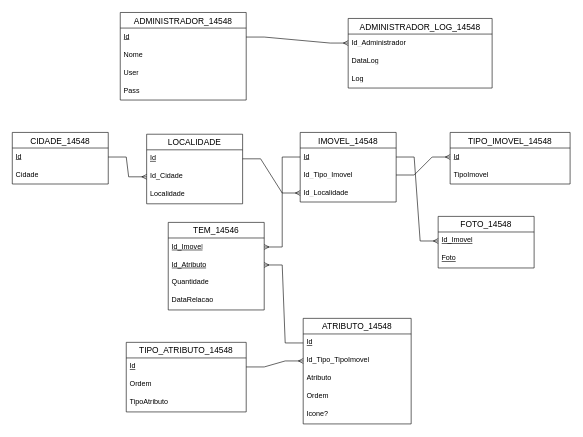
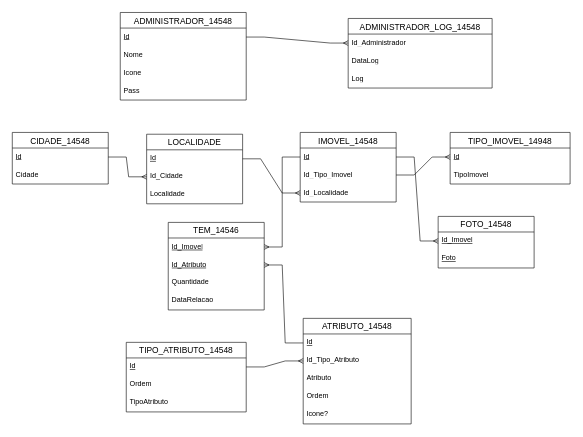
node "User": label "User" -> "Icone"
node "TIPO_IMOVEL_14548": label "TIPO_IMOVEL_14548" -> "TIPO_IMOVEL_14948"
node "Id_Tipo_TipoImovel": label "Id_Tipo_TipoImovel" -> "Id_Tipo_Atributo"
